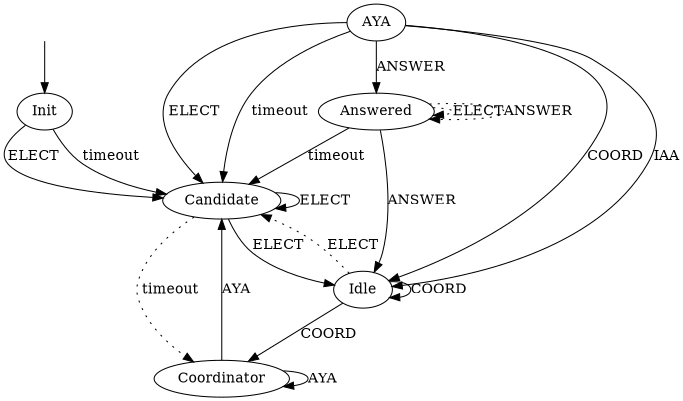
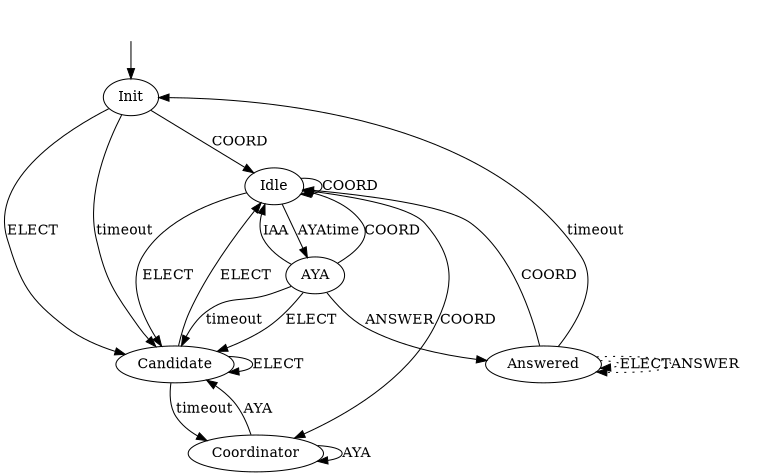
edge "Init" -> "Idle": added, label "COORD"
edge "Answered" -> "Candidate": now "Answered" -> "Init"
edge "Answered" -> "Idle": label "ANSWER" -> "COORD"
edge "Idle" -> "AYA": added, label "AYAtime"
edge "Idle" -> "Candidate": style dotted -> solid
edge "Candidate" -> "Coordinator": style dotted -> solid
